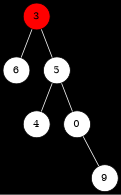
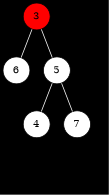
node "0": label "0" -> "7"
node "9": removed
